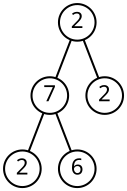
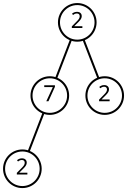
node "6": removed
